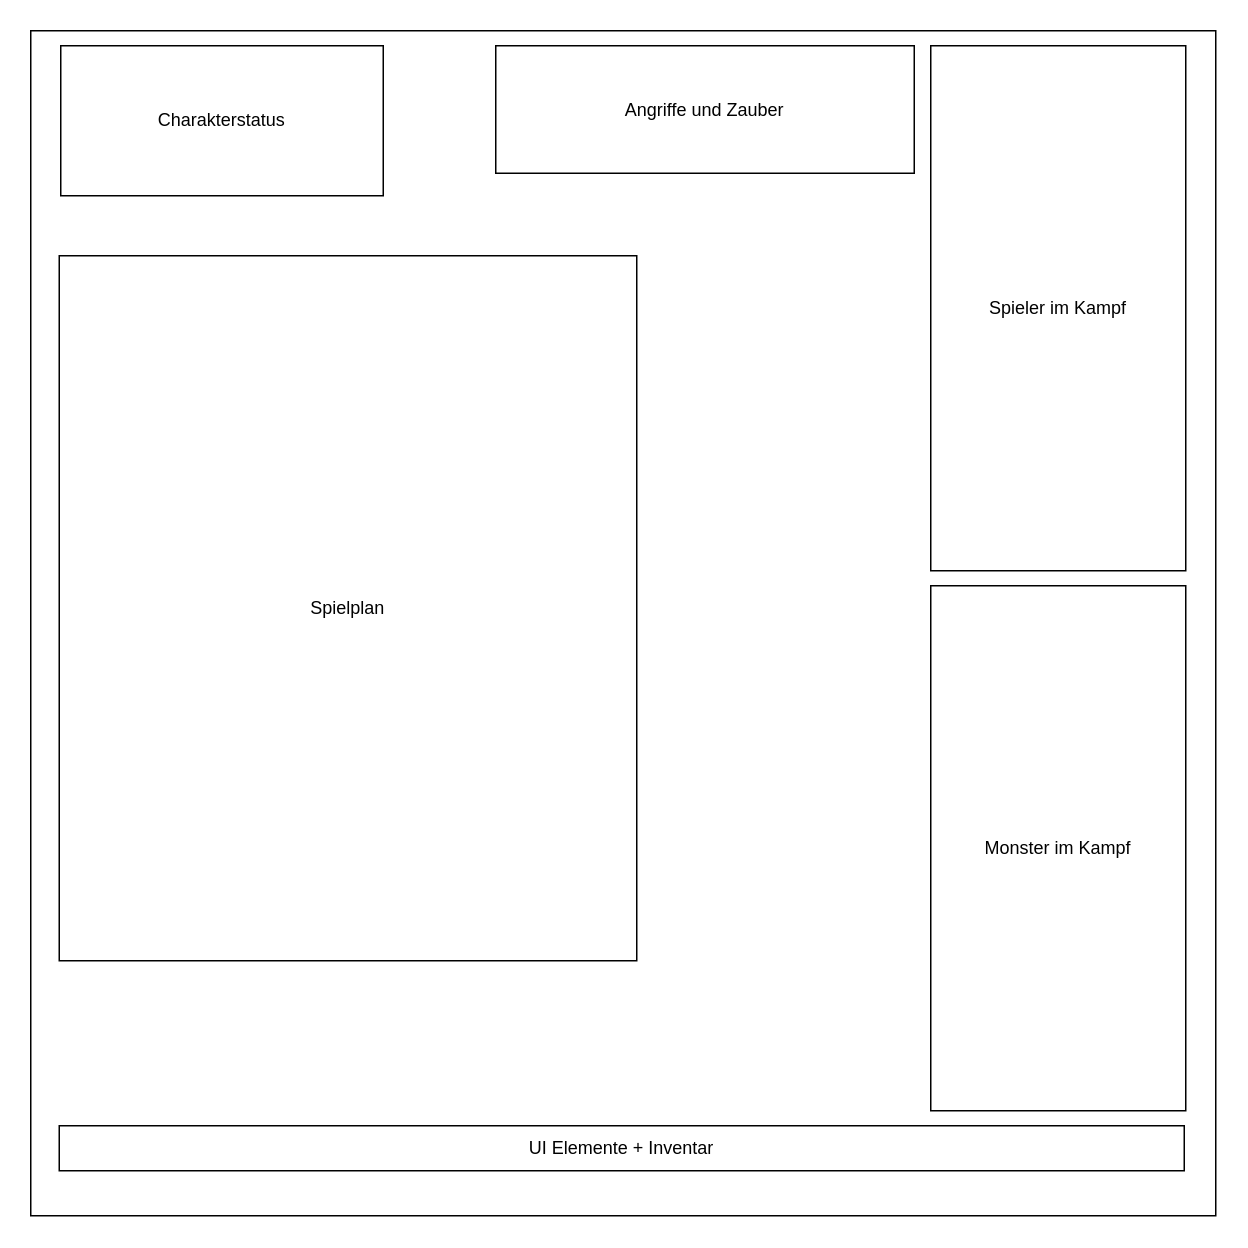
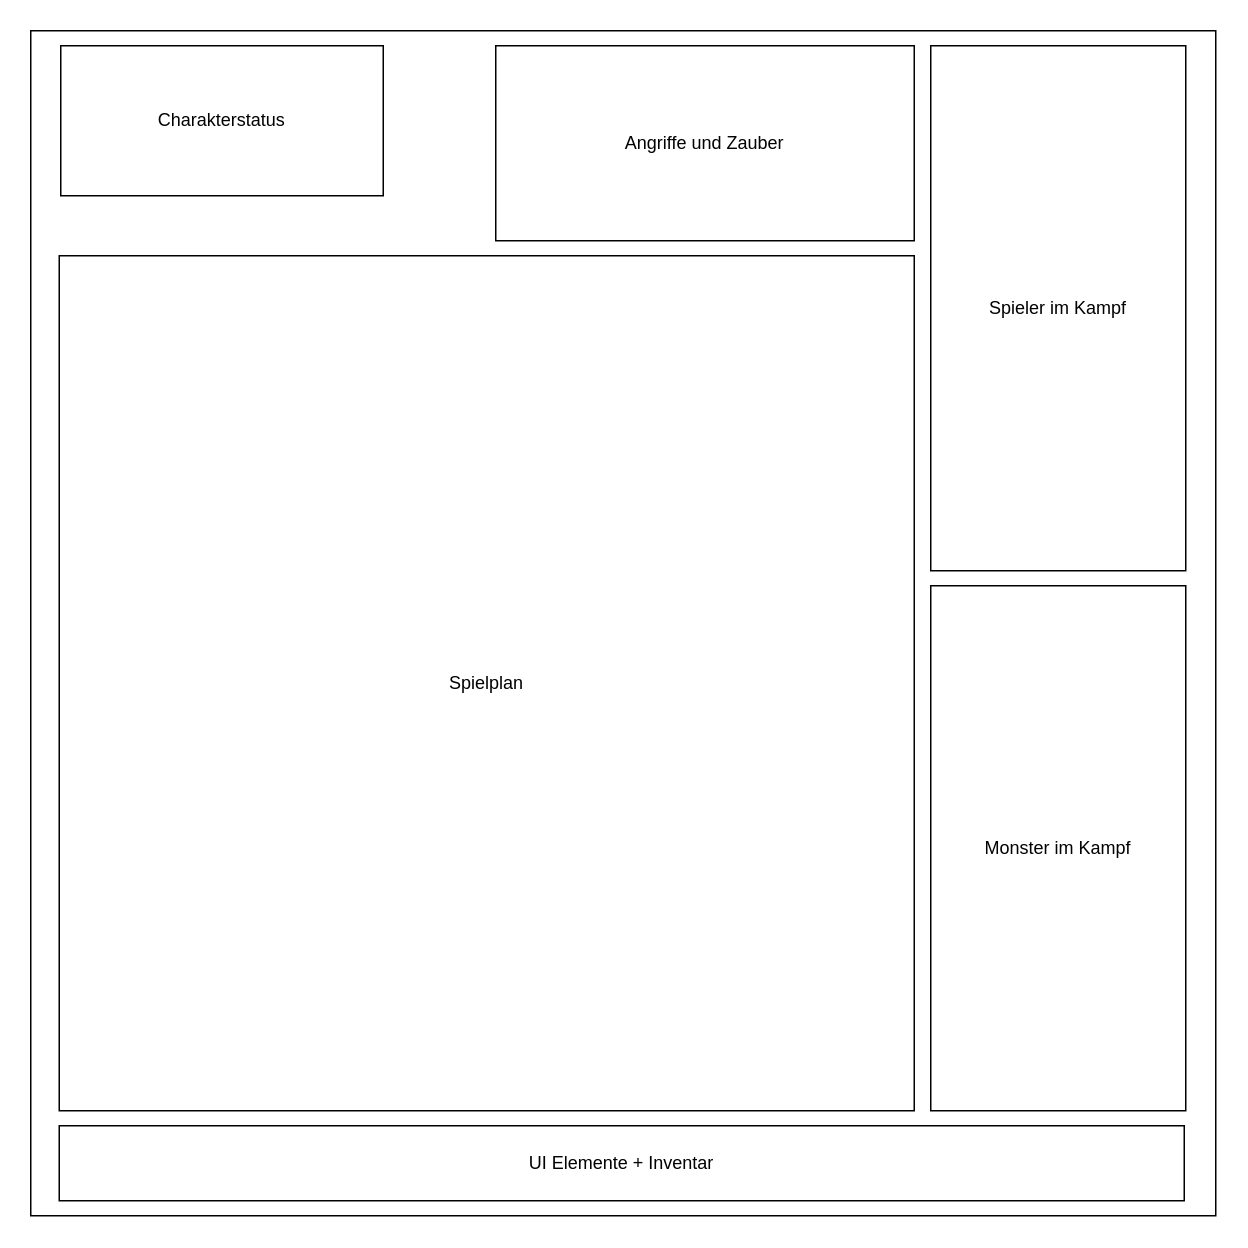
node "Angriffe und Zauber": size 419x128 -> 419x195
node "Spielplan": size 578x705 -> 855x855
node "UI Elemente + Inventar": size 1125x45 -> 1125x75
